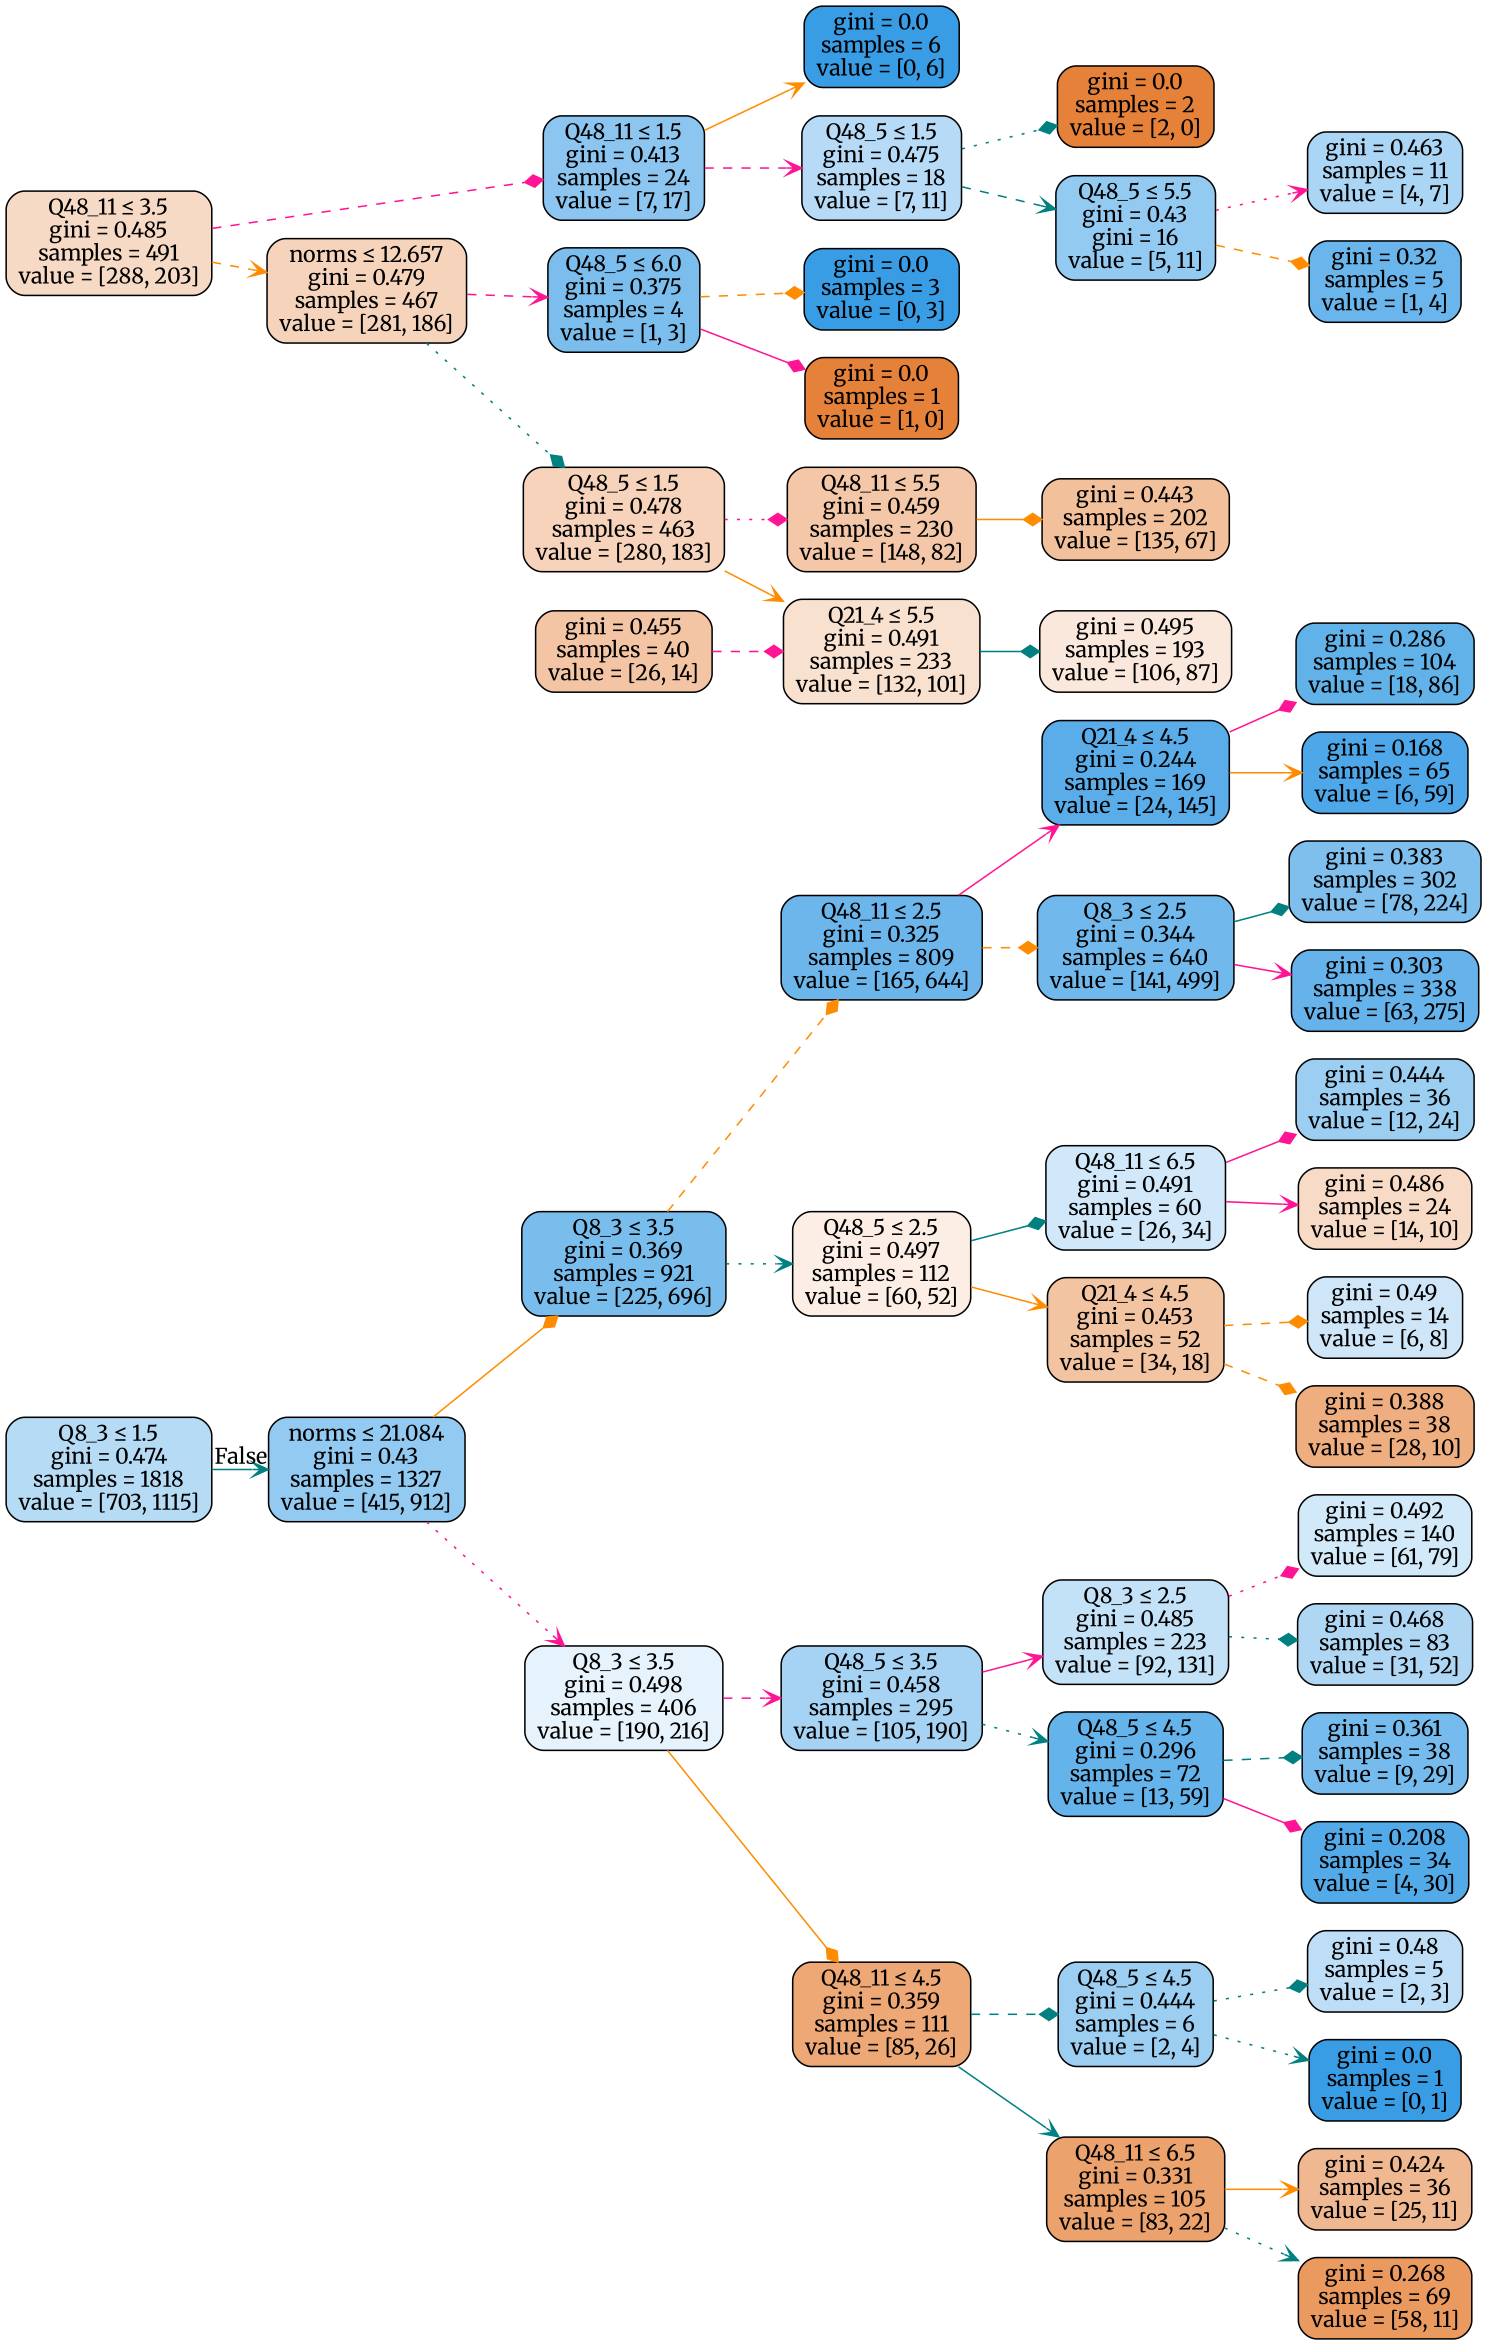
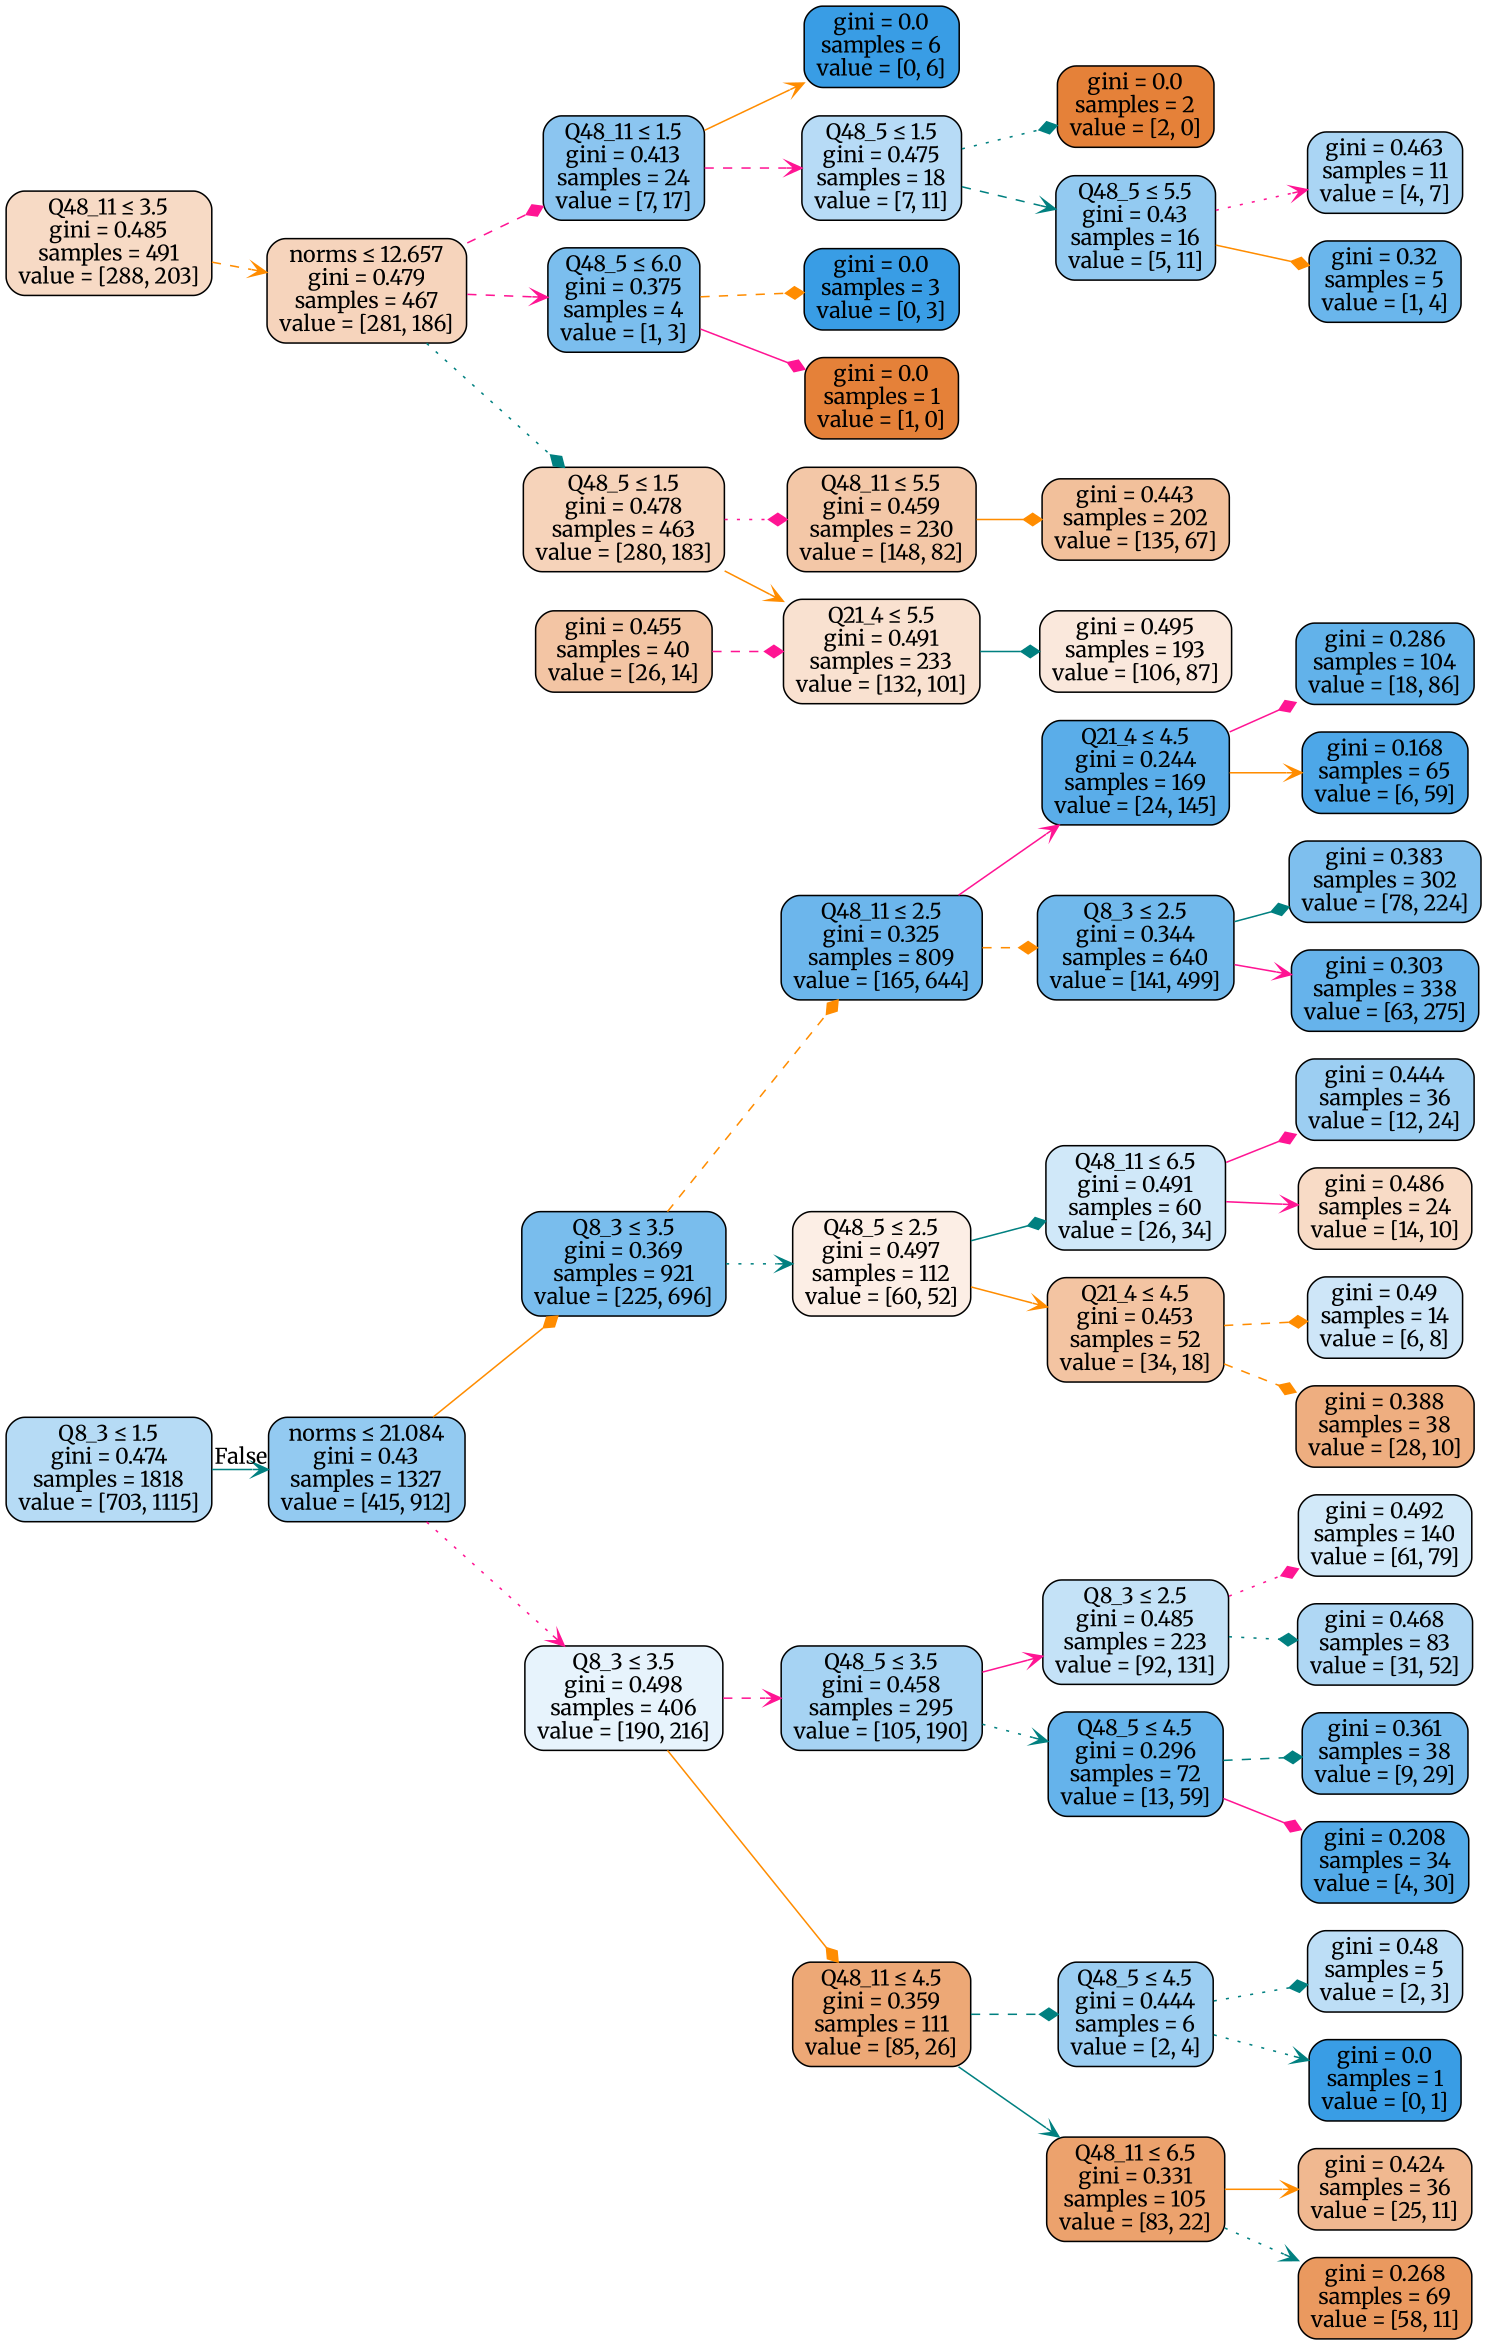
edge "Q48_11 ≤ 3.5" -> "Q48_11 ≤ 1.5": now "norms ≤ 12.657" -> "Q48_11 ≤ 1.5"
node "Q48_5 ≤ 5.5": text "gini = 16" -> "samples = 16"
edge "Q48_5 ≤ 5.5" -> "gini = 0.32": style dashed -> solid
